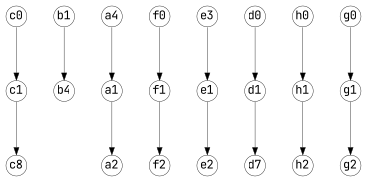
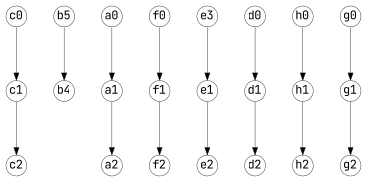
node "b1": label "b1" -> "b5"
node "a4": label "a4" -> "a0"
node "c8": label "c8" -> "c2"
node "d7": label "d7" -> "d2"
